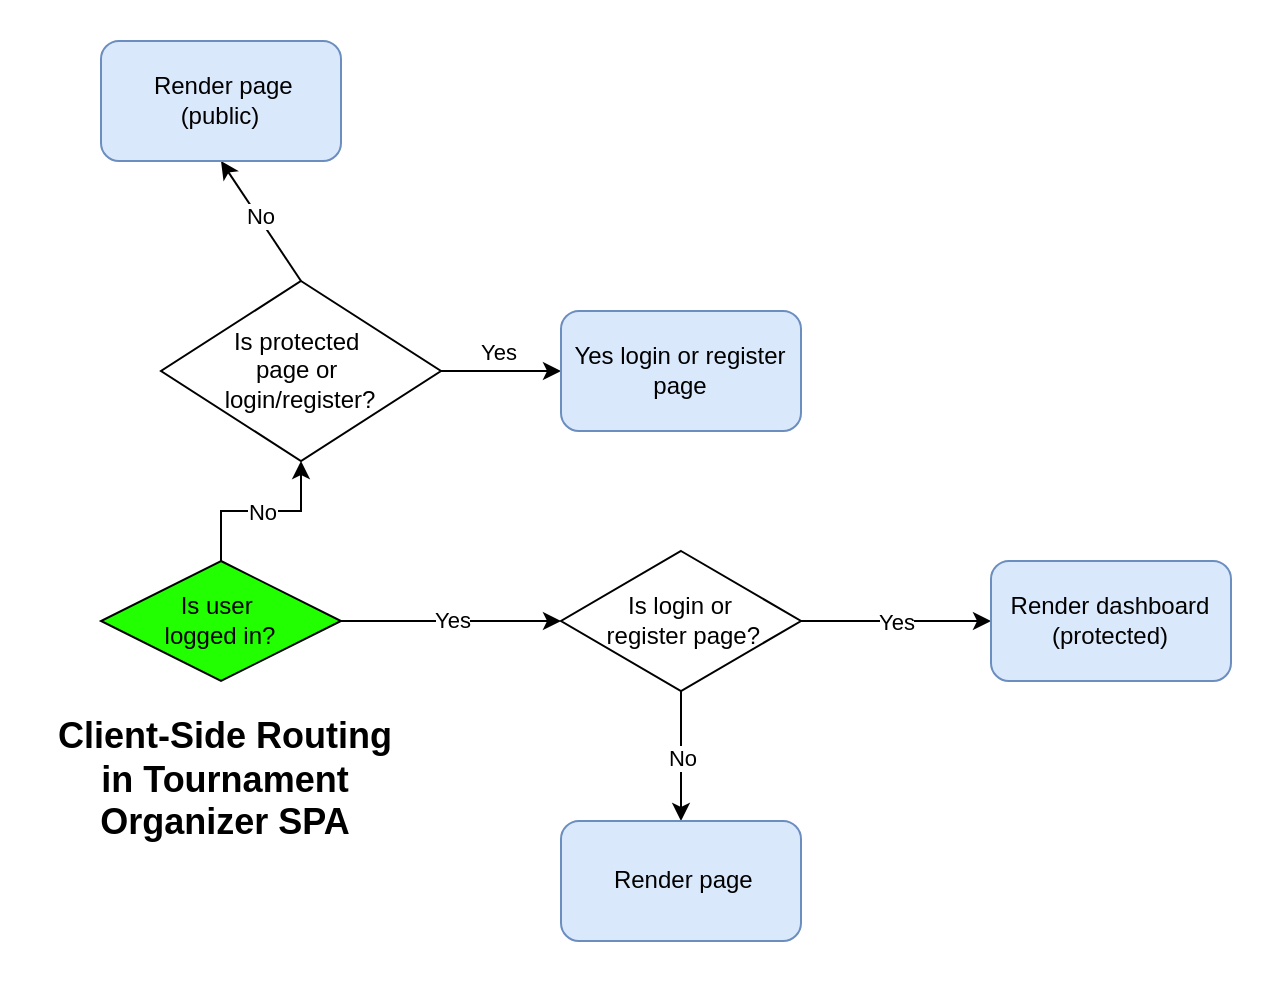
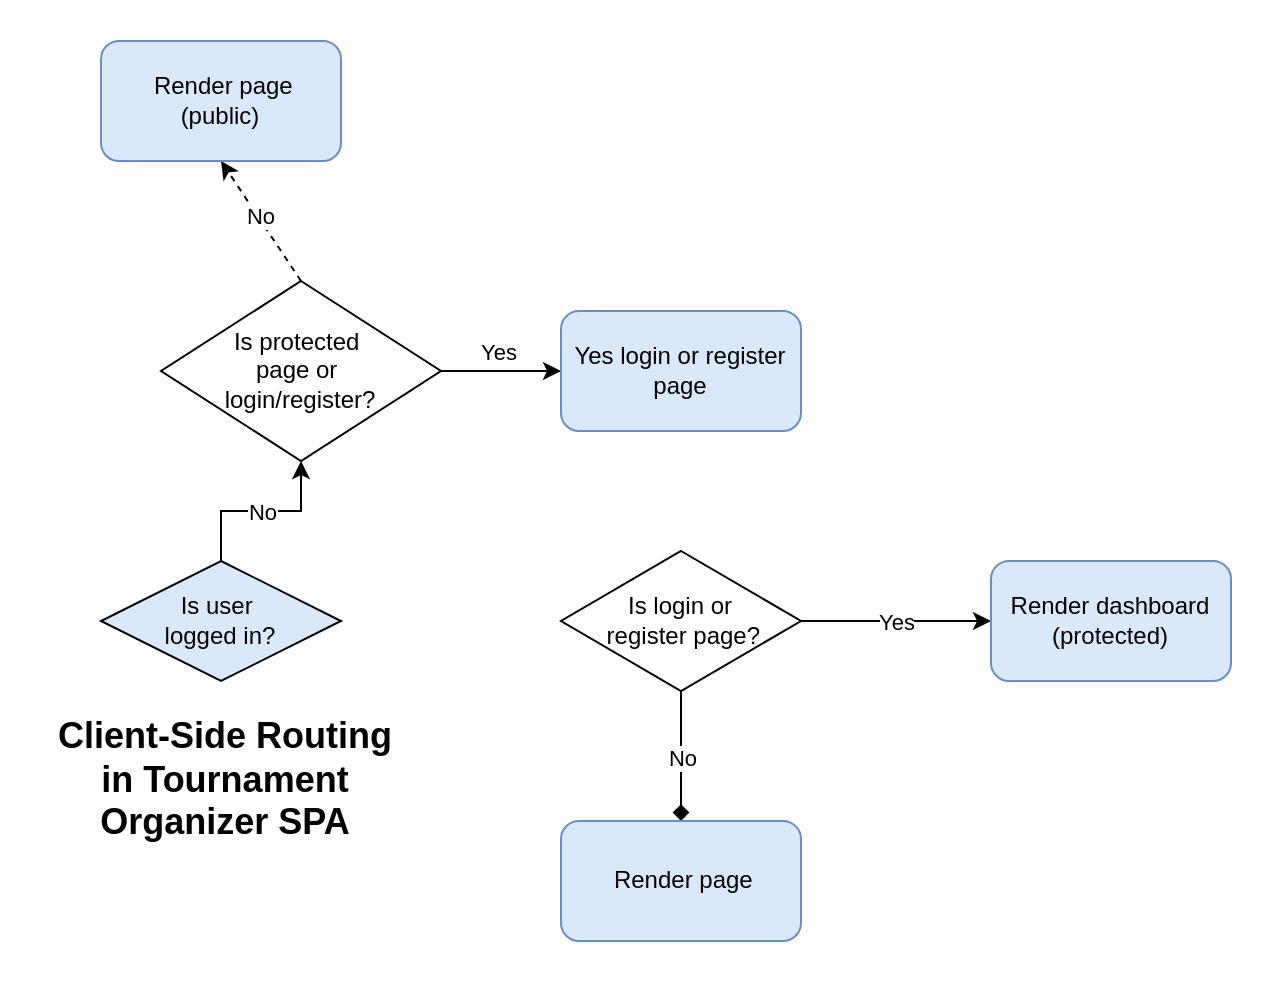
edge "Is protected page or login/register?" -> "Render page (public)": style solid -> dashed
node "Is user logged in?": fillcolor #22ff00 -> #dae8fc
edge "Is user logged in?" -> "Is login or register page?": removed, label "Yes"
edge "Is login or register page?" -> "Render page": arrowhead classic -> diamond
